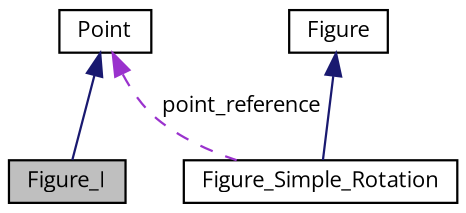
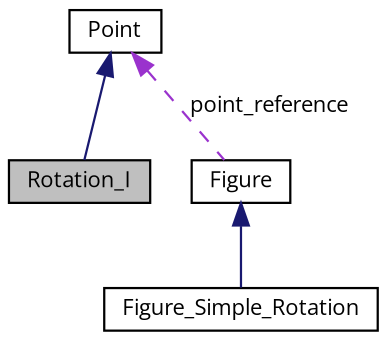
edge "Figure_Simple_Rotation" -> "Point": now "Figure" -> "Point"
node "Figure_I": label "Figure_I" -> "Rotation_I"
